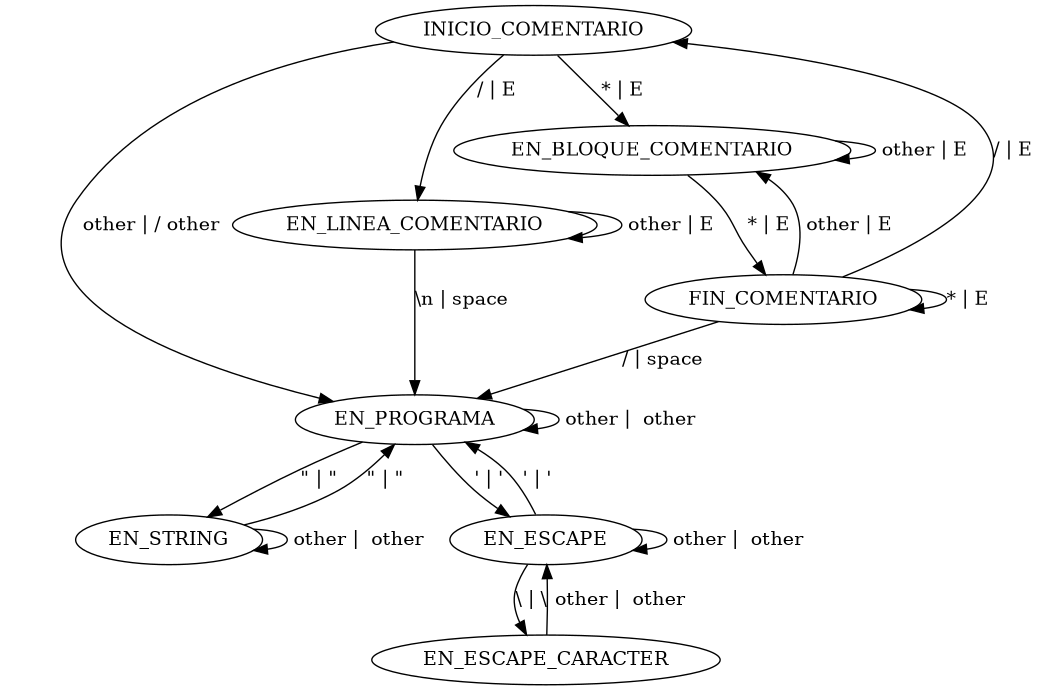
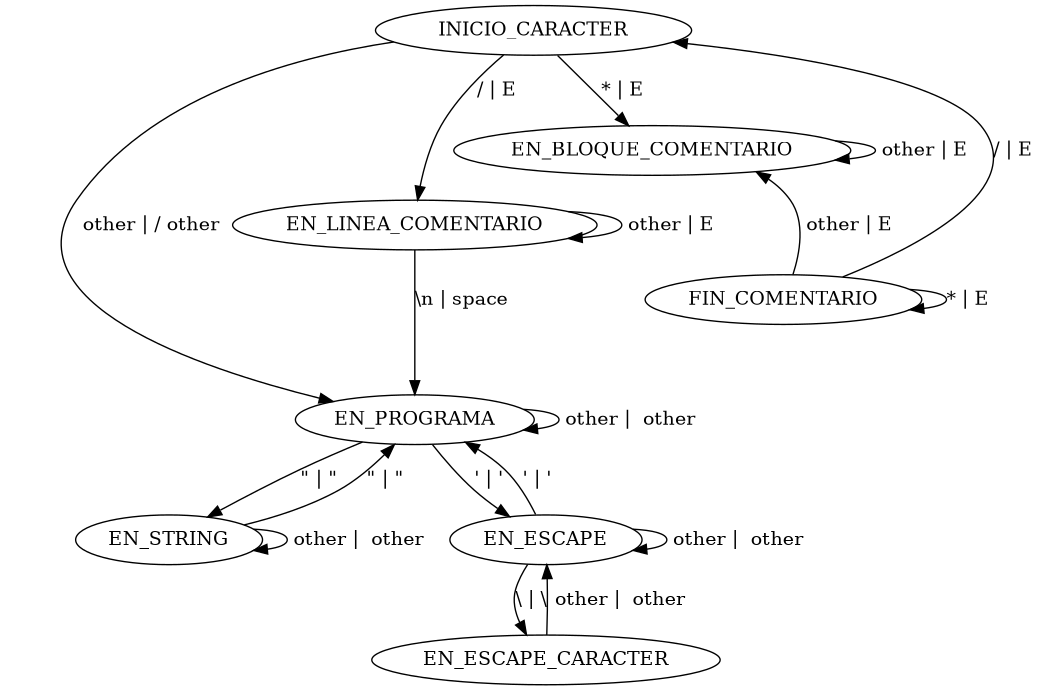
node "INICIO_COMENTARIO": label "INICIO_COMENTARIO" -> "INICIO_CARACTER"
edge "EN_BLOQUE_COMENTARIO" -> "FIN_COMENTARIO": removed, label "* | E"
edge "FIN_COMENTARIO" -> "EN_PROGRAMA": removed, label "/ | space"
